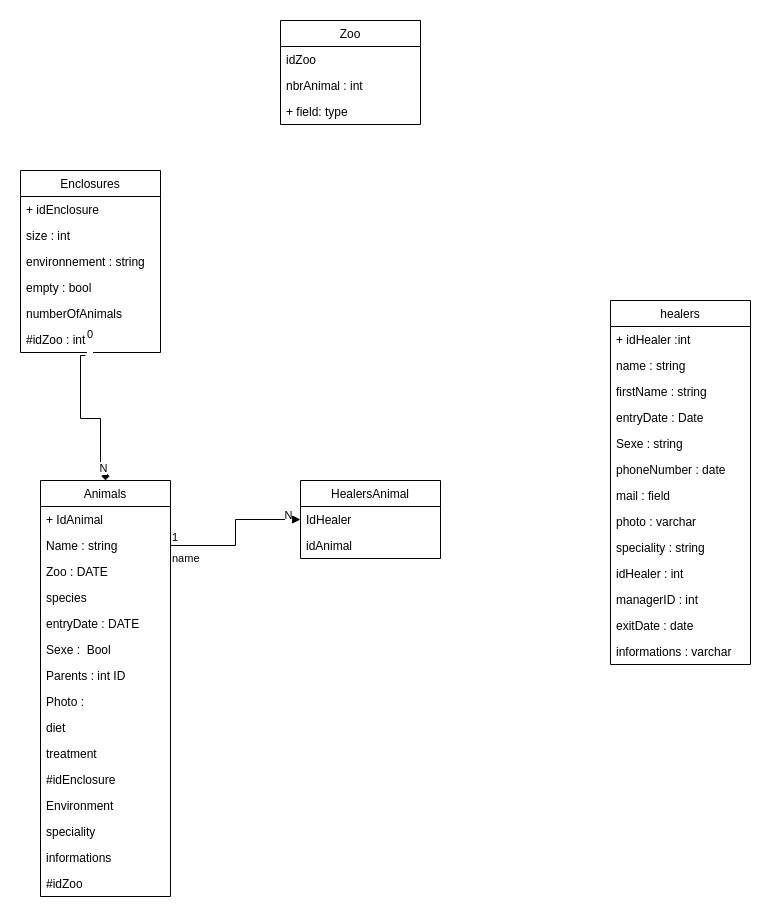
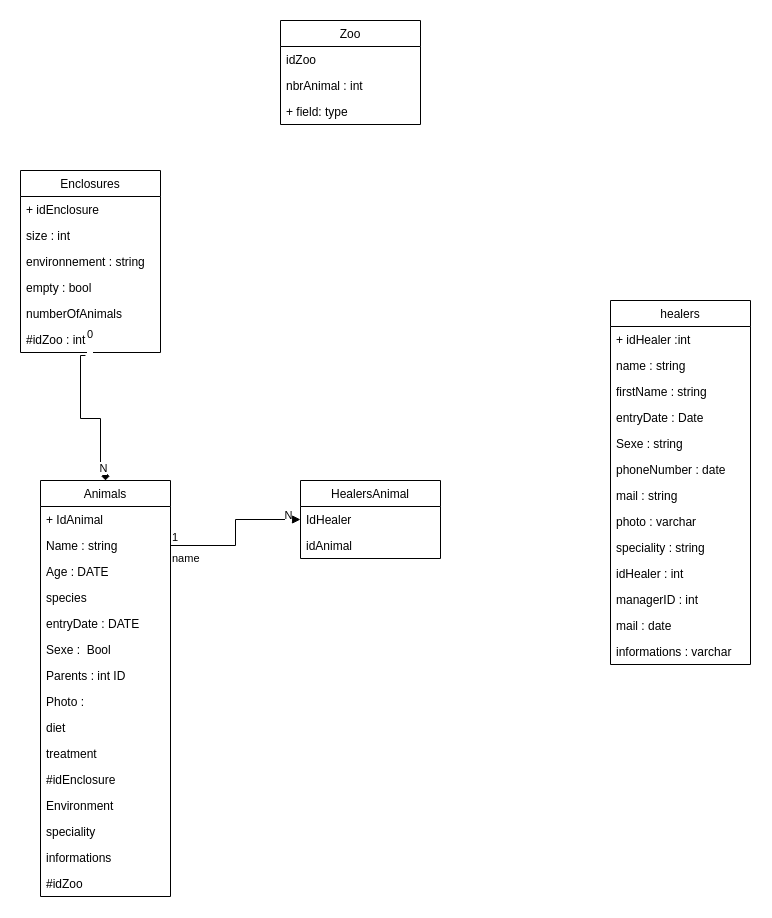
node "mail : field": label "mail : field" -> "mail : string"
node "Zoo : DATE": label "Zoo : DATE" -> "Age : DATE"
node "exitDate : date": label "exitDate : date" -> "mail : date"
